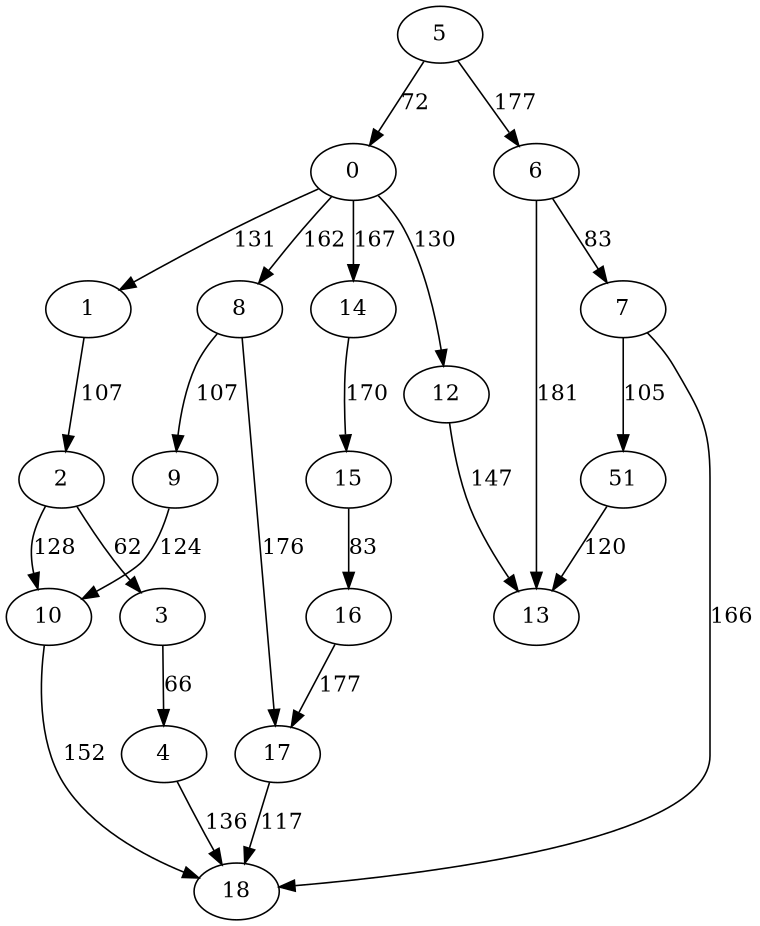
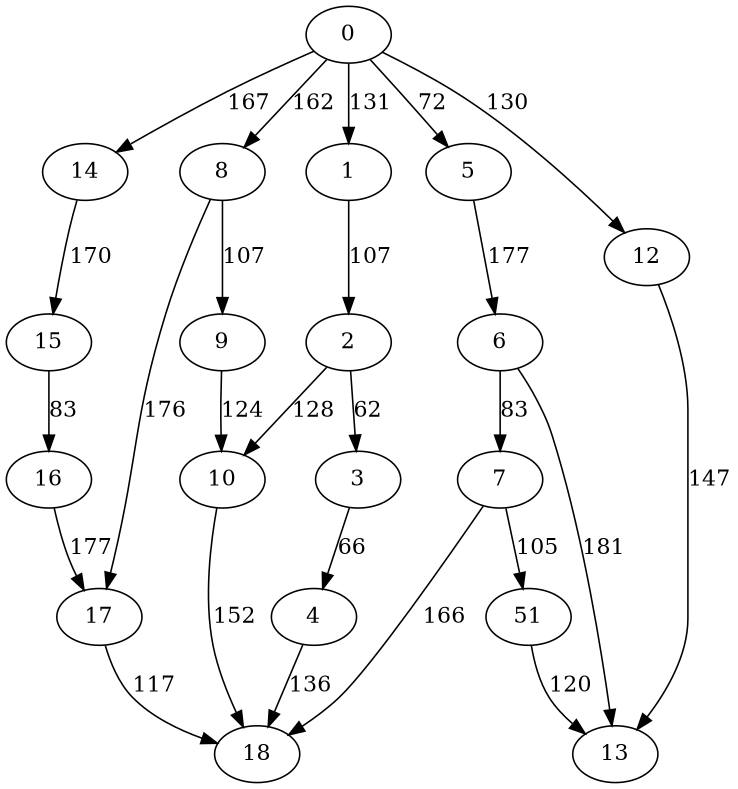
edge "5" -> "0": reversed
